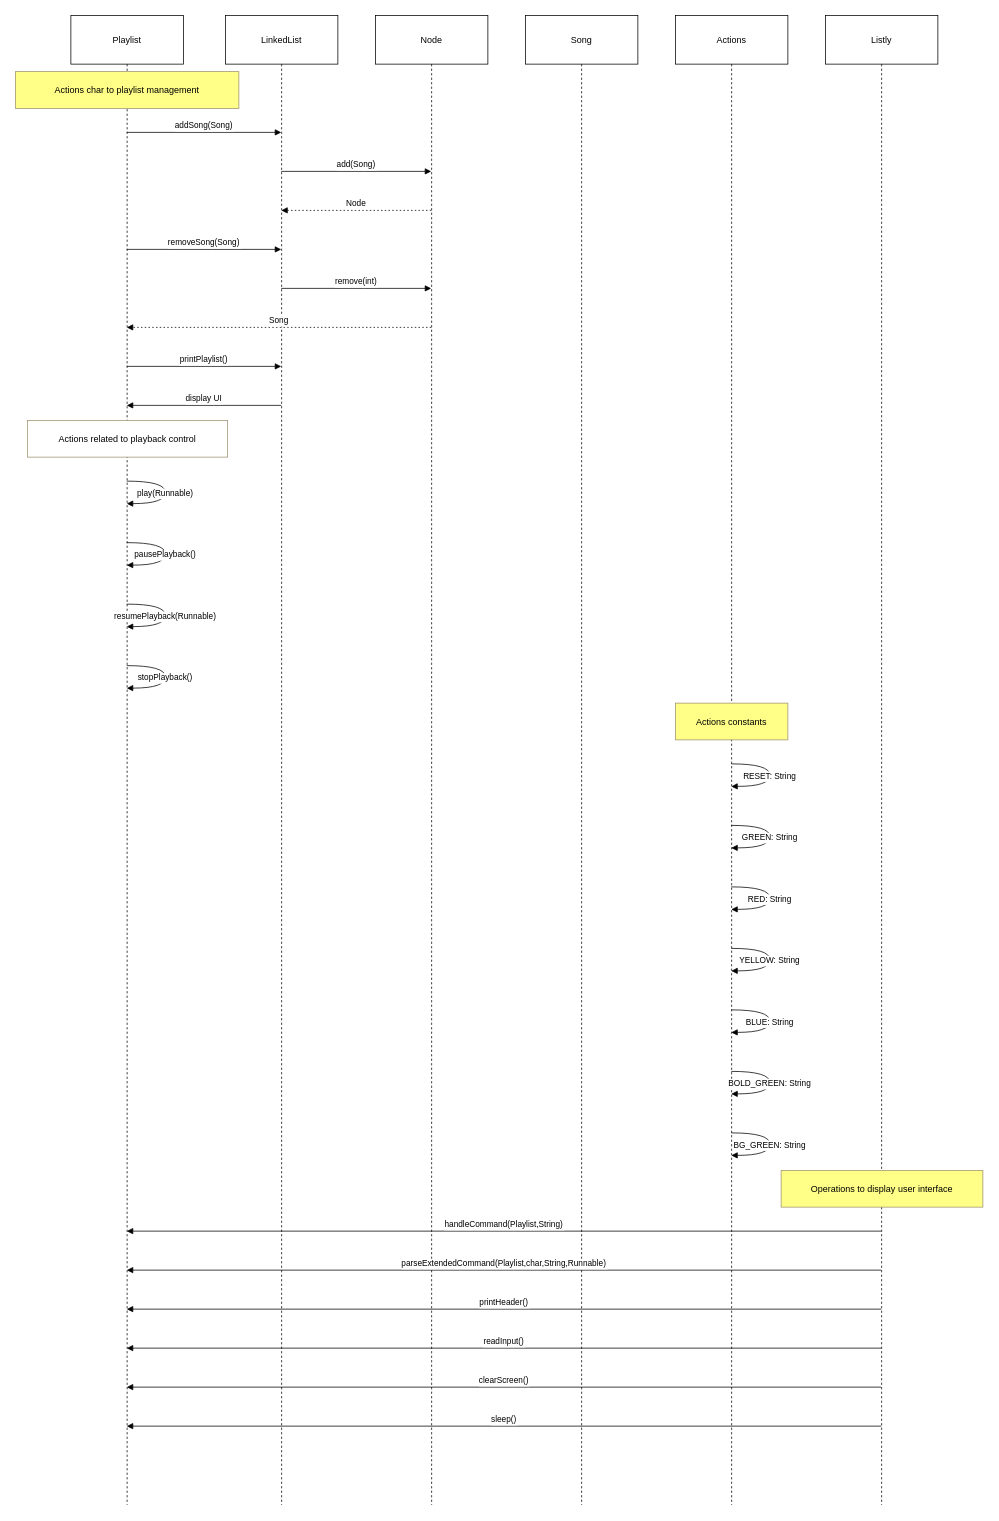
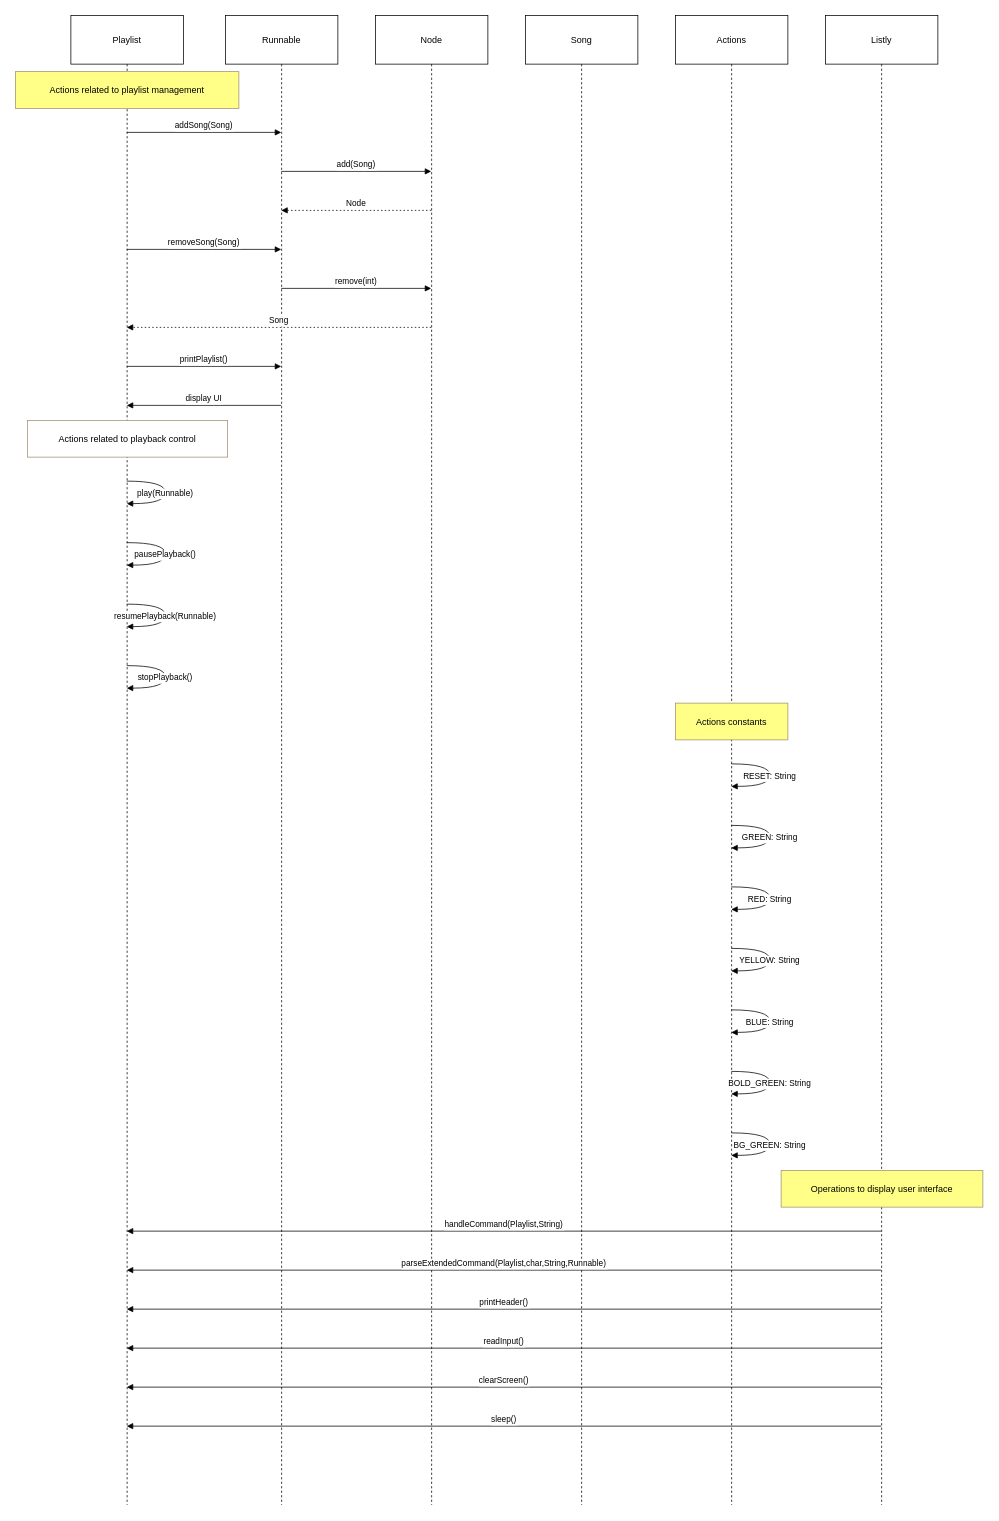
node "LinkedList": label "LinkedList" -> "Runnable"
node "Actions char to playlist management": label "Actions char to playlist management" -> "Actions related to playlist management"
